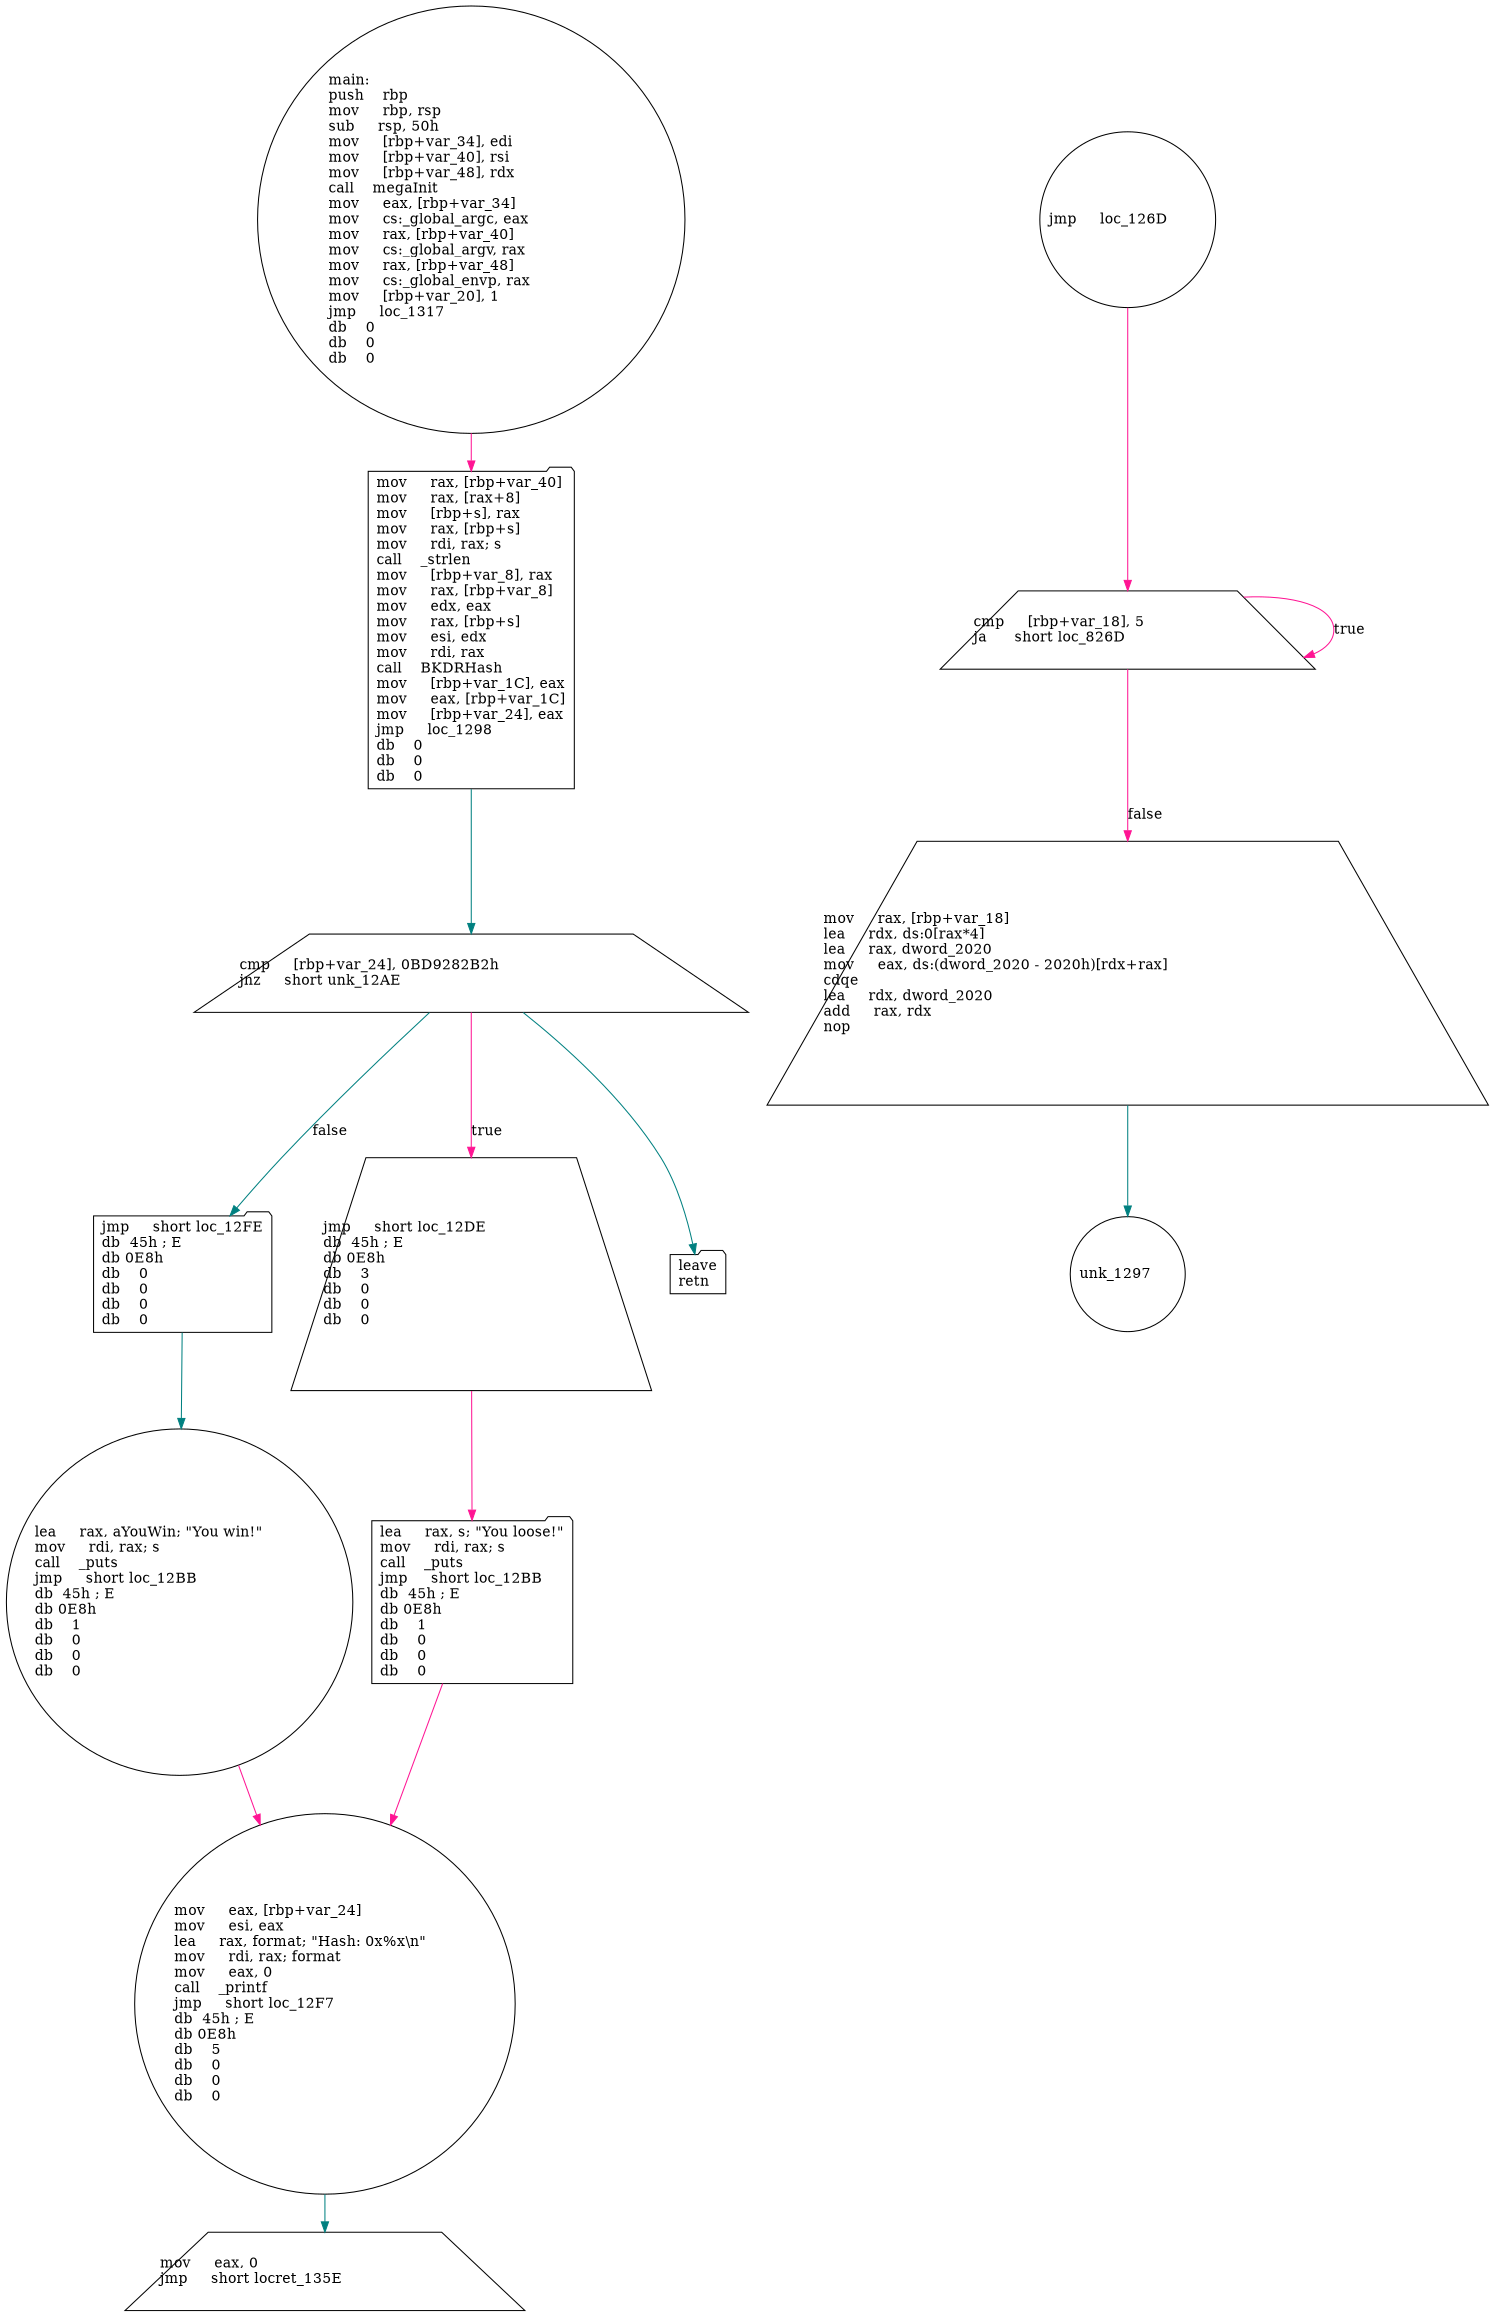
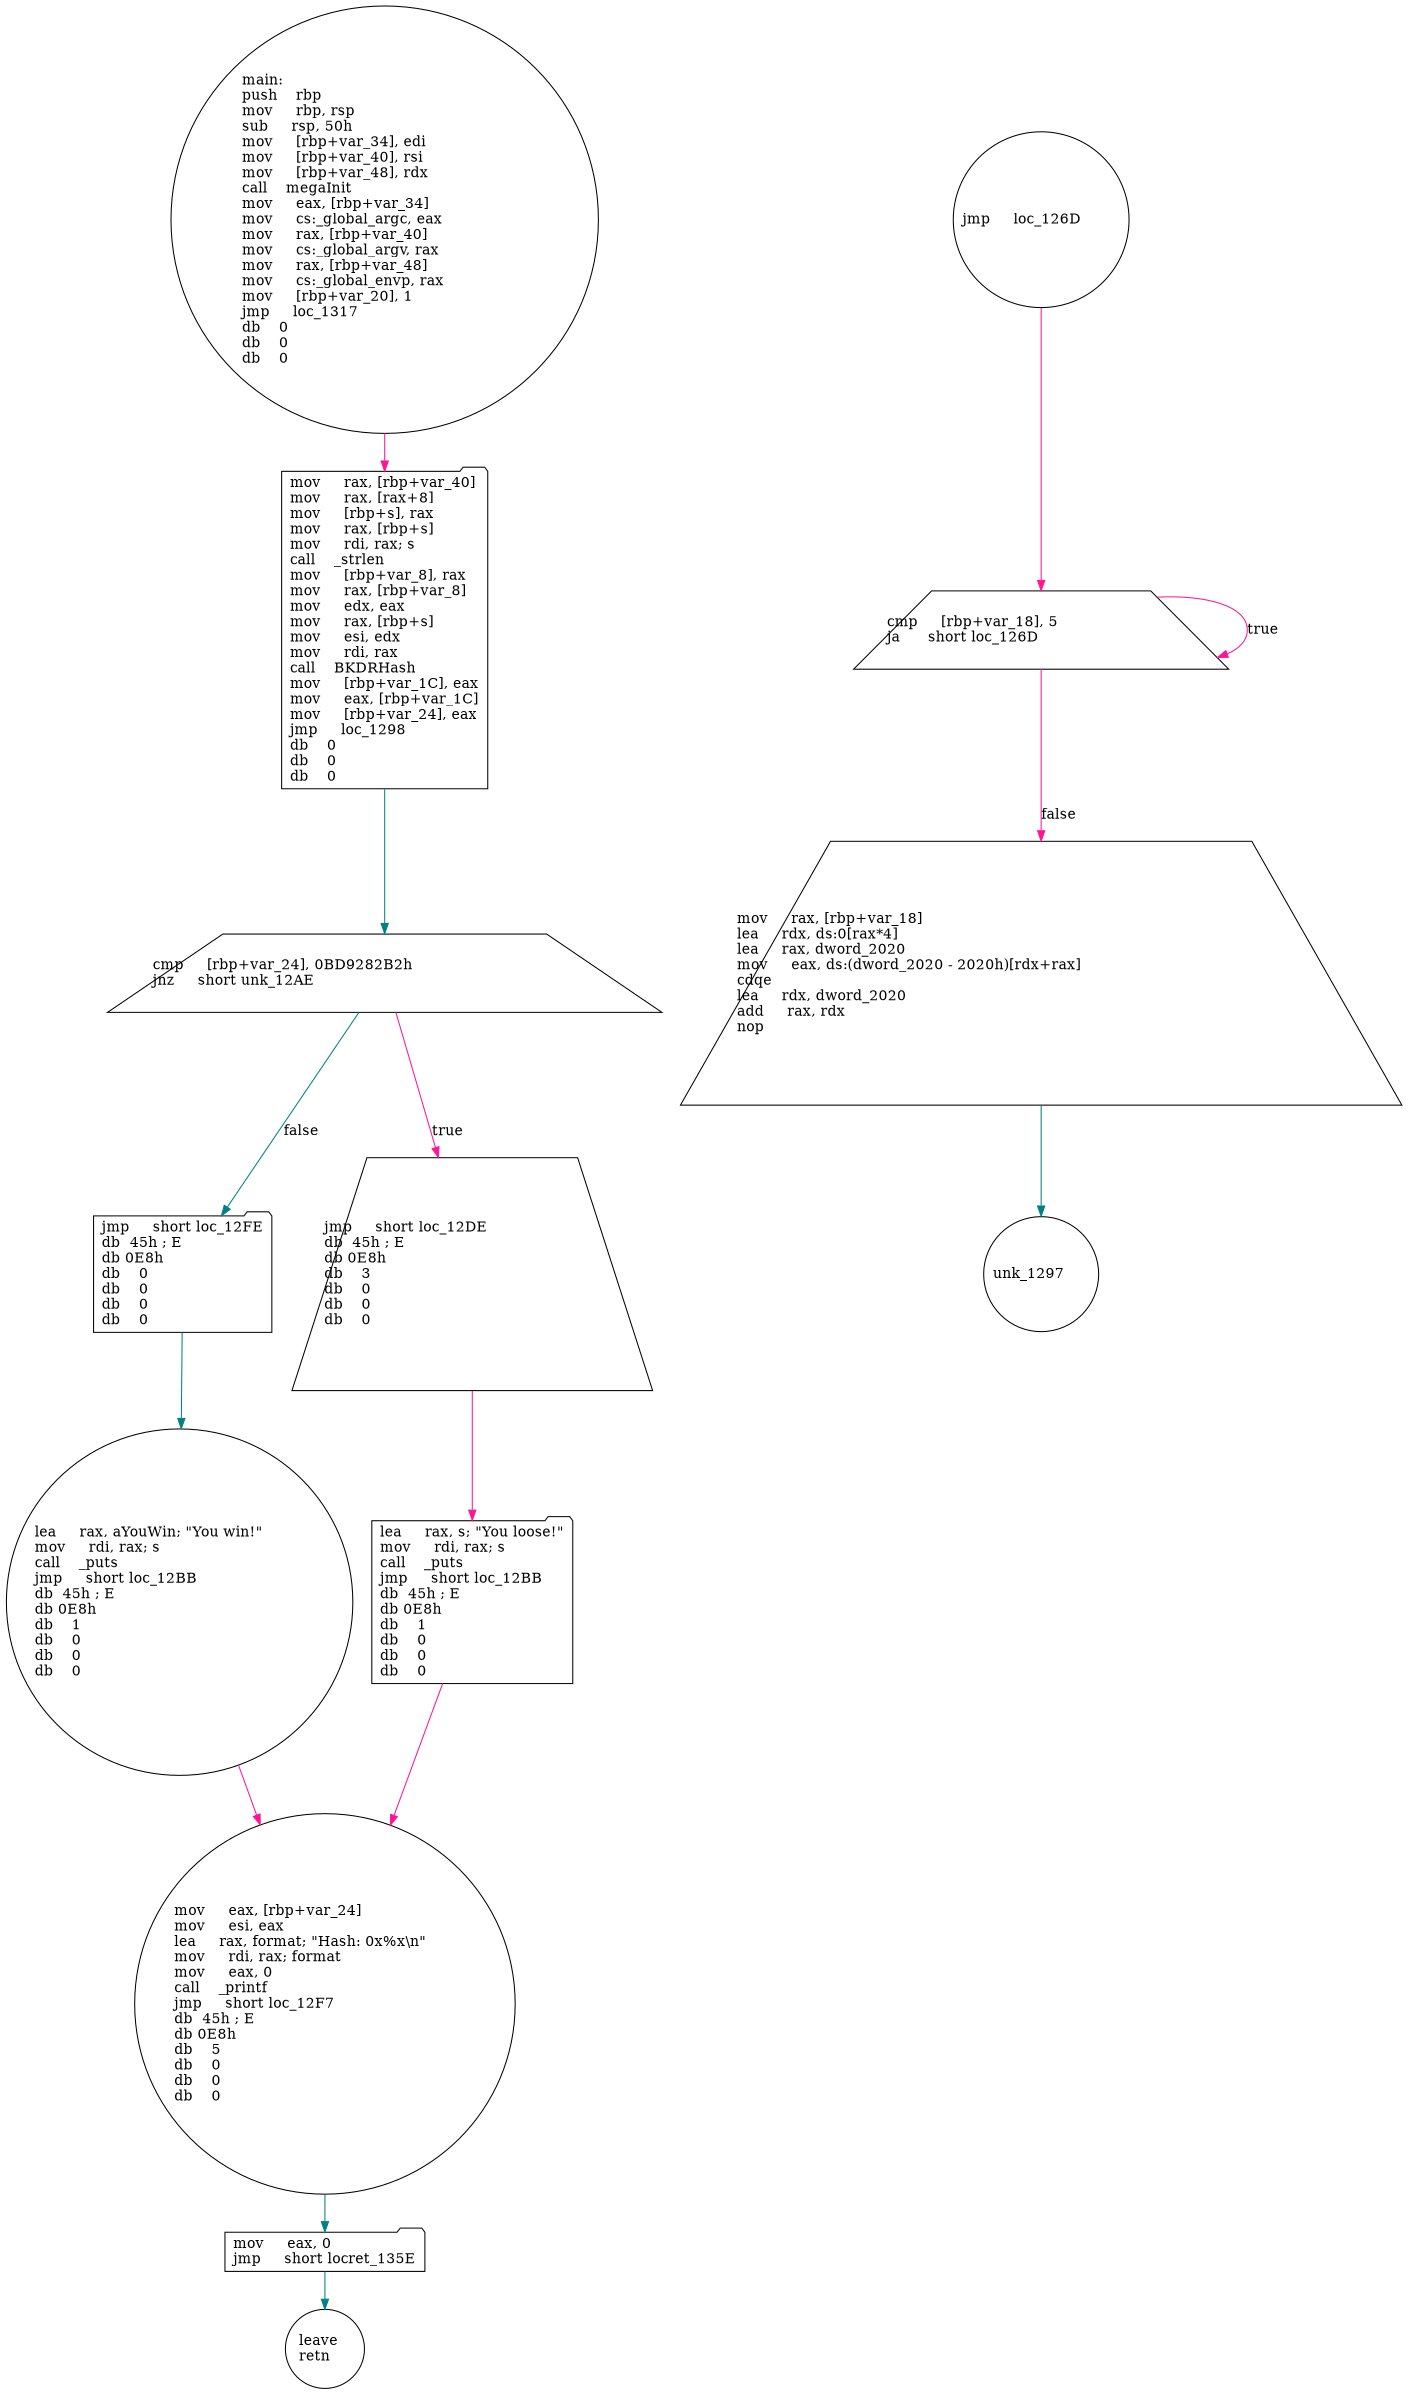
node "cmp     [rbp+var_18], 5 ja      short loc_826D": label "cmp     [rbp+var_18], 5 ja      short loc_826D" -> "cmp     [rbp+var_18], 5 ja      short loc_126D"
edge "cmp     [rbp+var_24], 0BD9282B2h jnz     short unk_12AE" -> "leave retn": now "mov     eax, 0 jmp     short locret_135E" -> "leave retn"
node "leave retn": shape folder -> circle
node "mov     eax, 0 jmp     short locret_135E": shape trapezium -> folder
